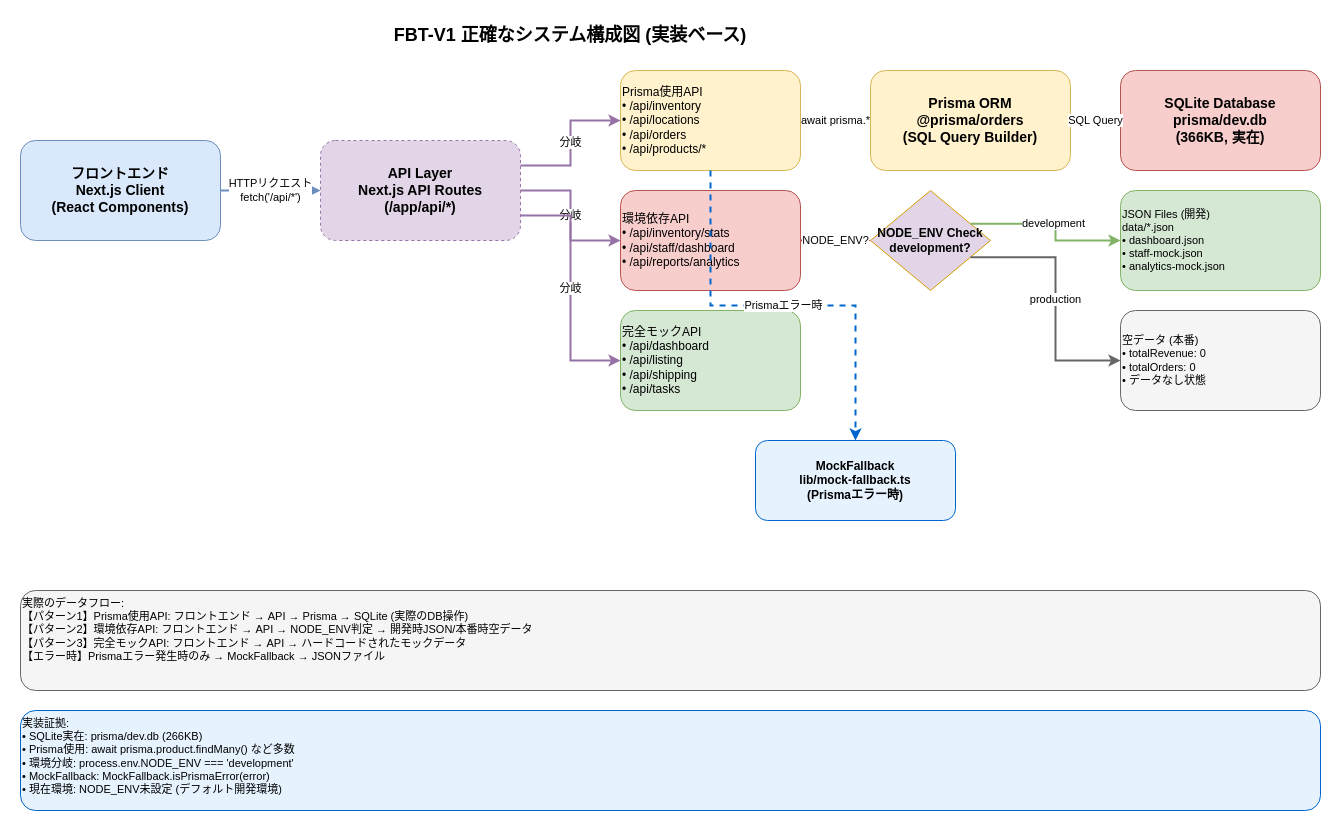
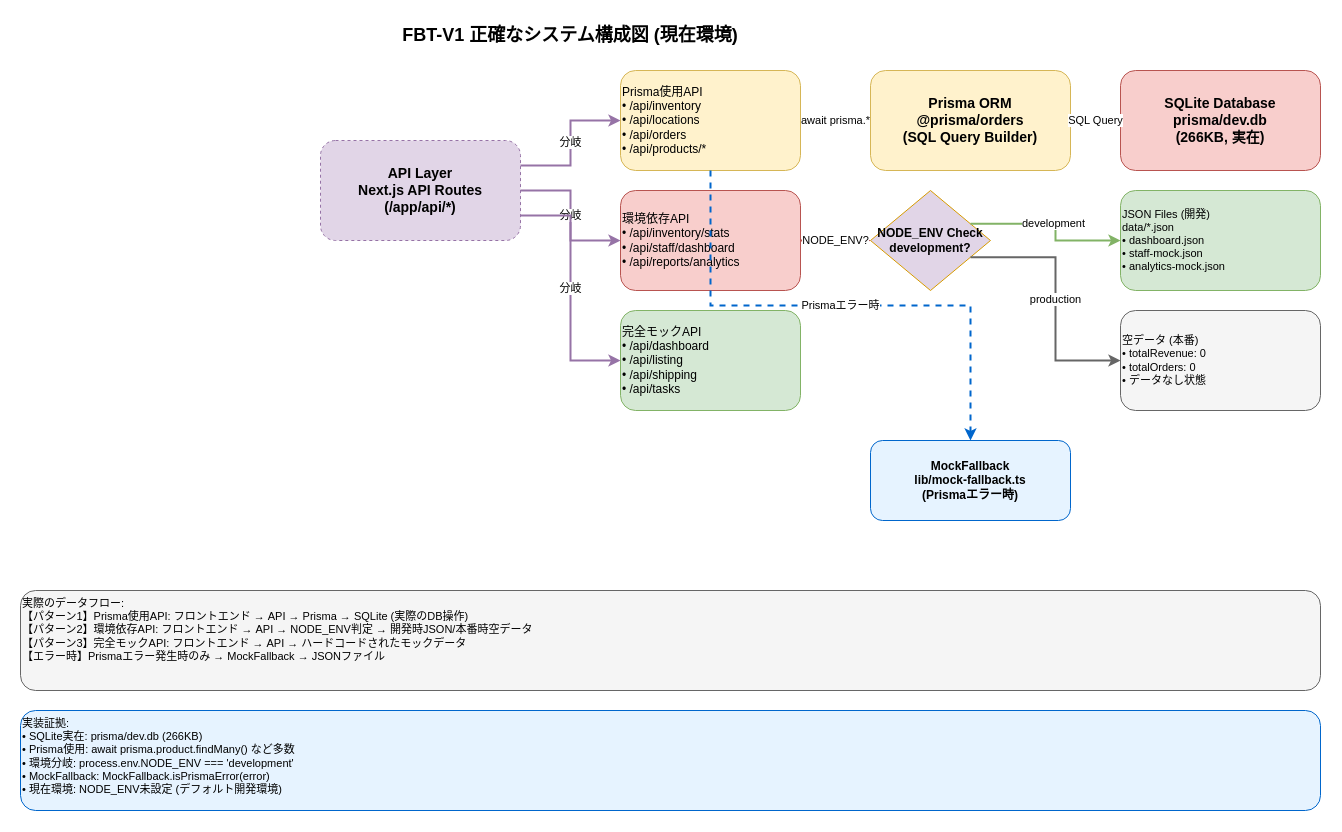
node "FBT-V1 正確なシステム構成図 (実装ベース)": label "FBT-V1 正確なシステム構成図 (実装ベース)" -> "FBT-V1 正確なシステム構成図 (現在環境)"
node "SQLite Database prisma/dev.db (366KB, 実在)": label "SQLite Database prisma/dev.db (366KB, 実在)" -> "SQLite Database prisma/dev.db (266KB, 実在)"
node "フロントエンド Next.js Client (React Components)": removed
edge "フロントエンド Next.js Client (React Components)" -> "API Layer Next.js API Routes (/app/api/*)": removed, label "HTTPリクエスト fetch('/api/*')"
node "MockFallback lib/mock-fallback.ts (Prismaエラー時)": moved (856, 481) -> (971, 481)
